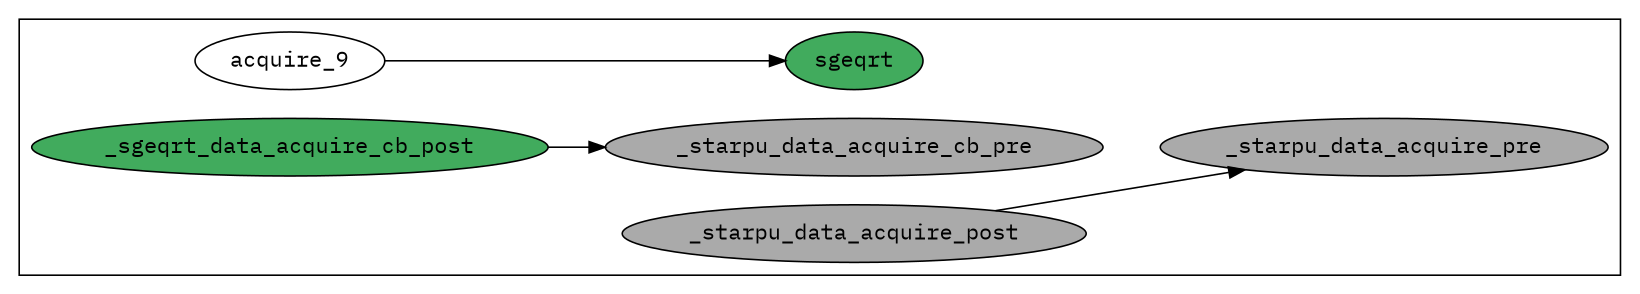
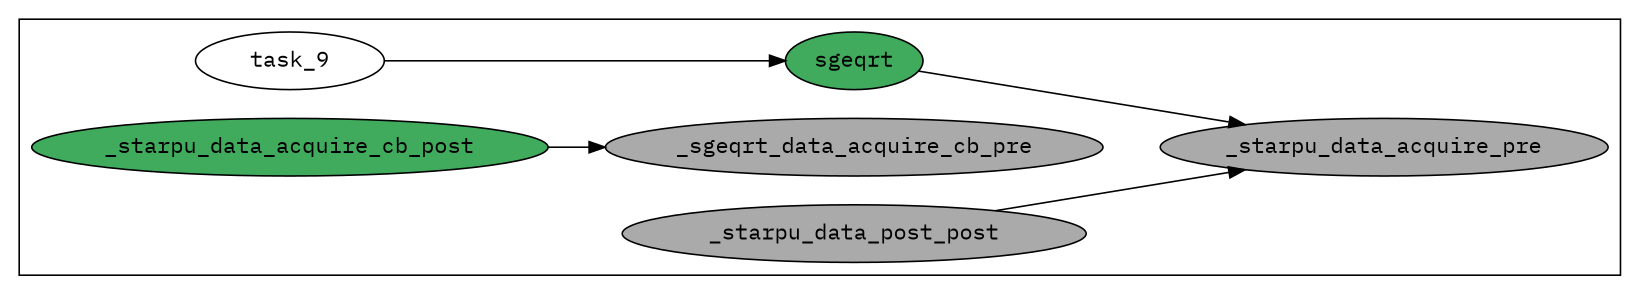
node "acquire_9": label "acquire_9" -> "task_9"
edge "sgeqrt" -> "_starpu_data_acquire_pre": added
node "_sgeqrt_data_acquire_cb_post": label "_sgeqrt_data_acquire_cb_post" -> "_starpu_data_acquire_cb_post"
node "_starpu_data_acquire_cb_pre": label "_starpu_data_acquire_cb_pre" -> "_sgeqrt_data_acquire_cb_pre"
node "_starpu_data_acquire_post": label "_starpu_data_acquire_post" -> "_starpu_data_post_post"
